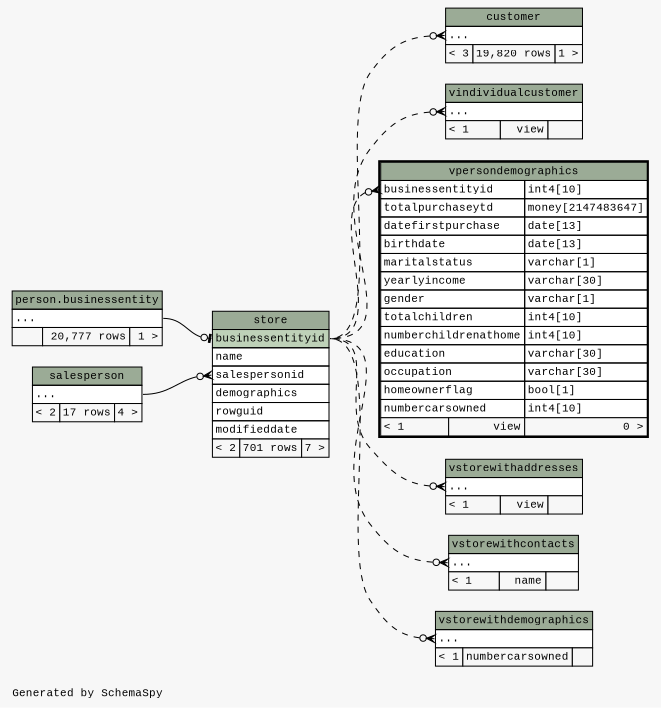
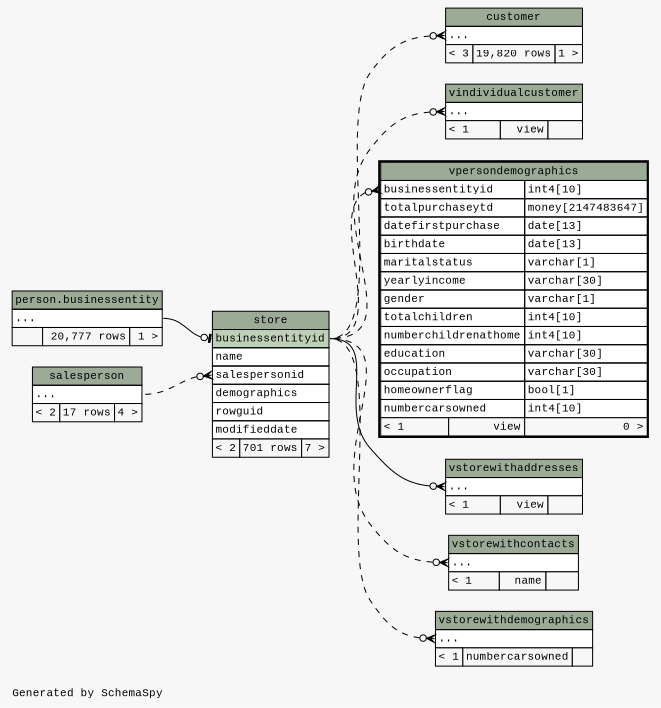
edge "salesperson" -> "store": style solid -> dashed
edge "store" -> "vstorewithaddresses": style dashed -> solid
